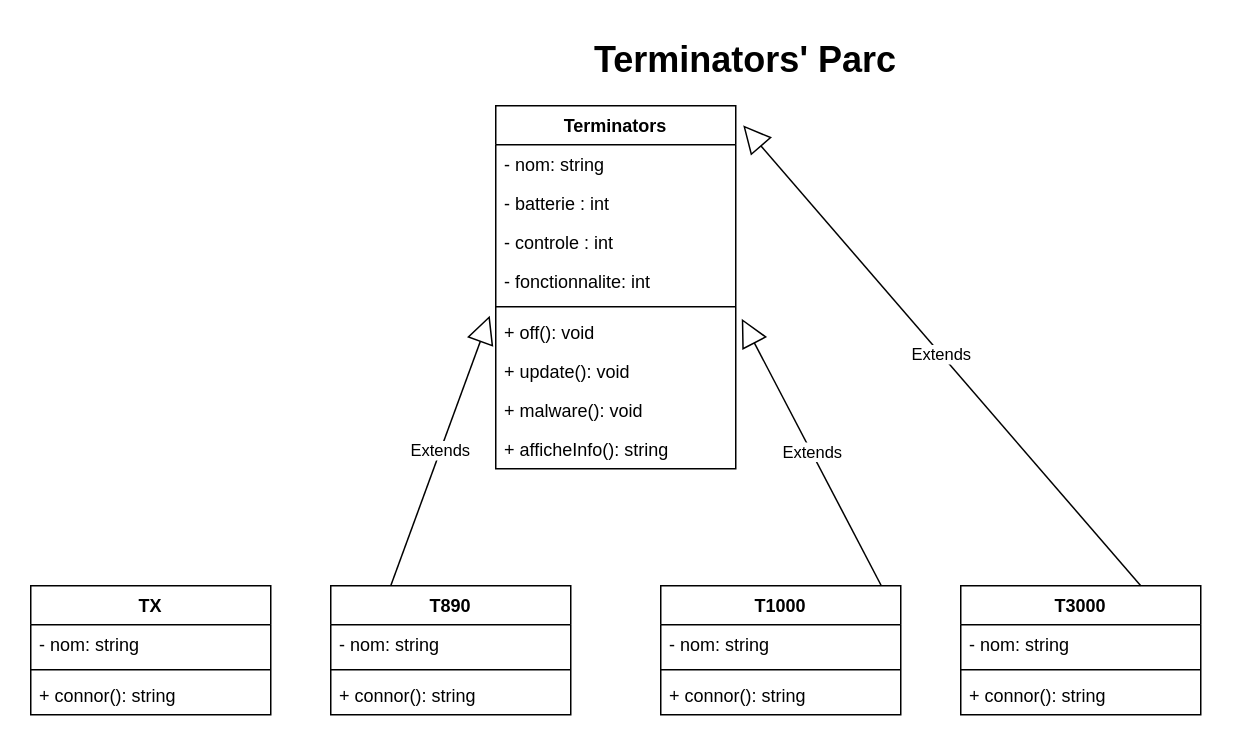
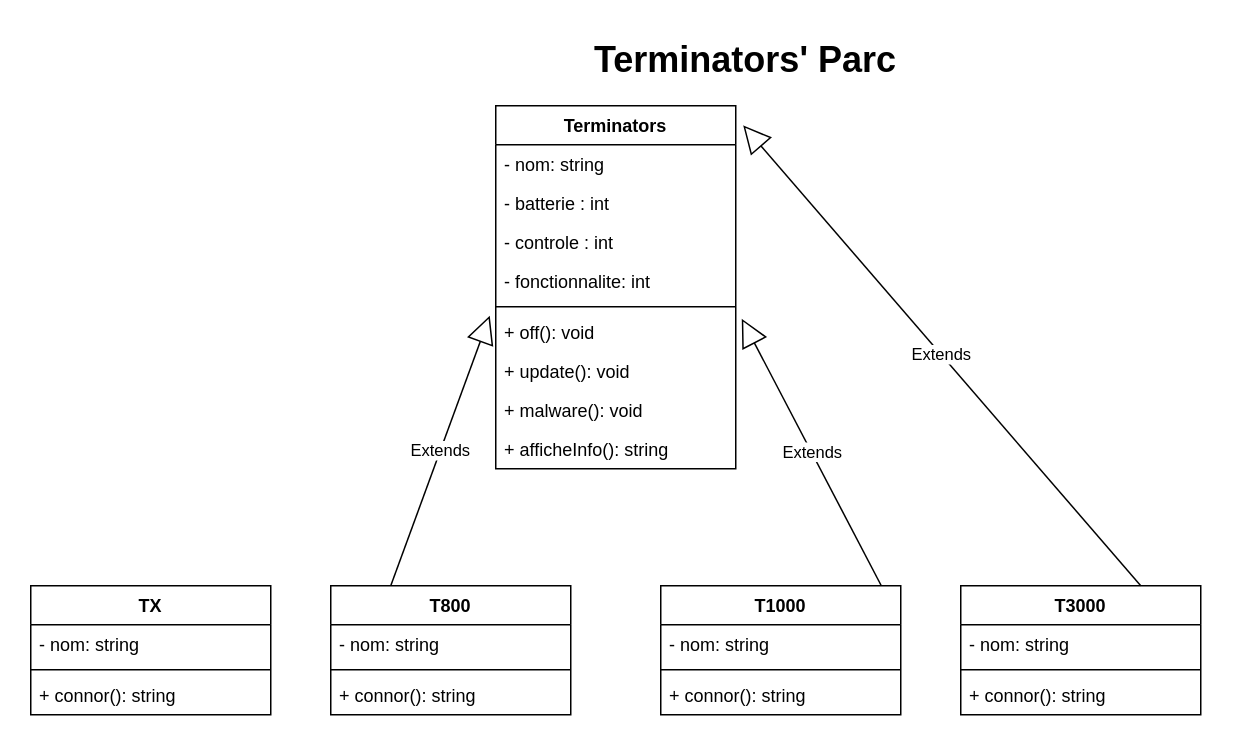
node "T890": label "T890" -> "T800"
